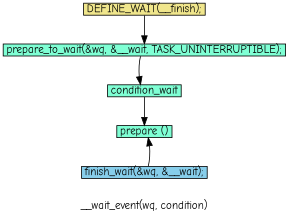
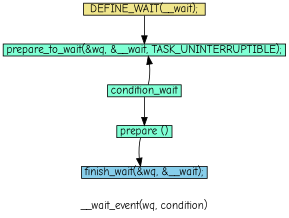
node "DEFINE_WAIT(__finish);": label "DEFINE_WAIT(__finish);" -> "DEFINE_WAIT(__wait);"
edge "prepare_to_wait(&wq, &__wait, TASK_UNINTERRUPTIBLE);" -> "condition_wait": reversed
edge "finish_wait(&wq, &__wait);" -> "prepare ()": reversed
